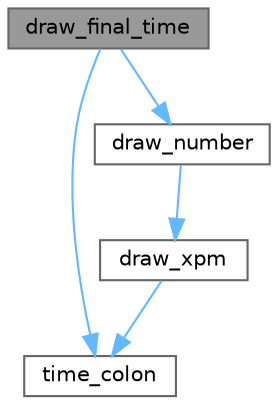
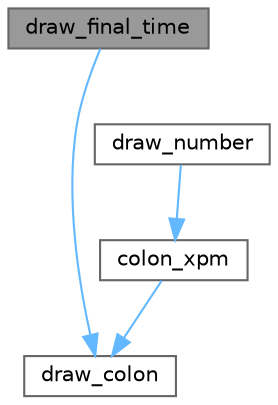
edge "draw_final_time" -> "draw_number": removed
node "draw_xpm": label "draw_xpm" -> "colon_xpm"
node "time_colon": label "time_colon" -> "draw_colon"
